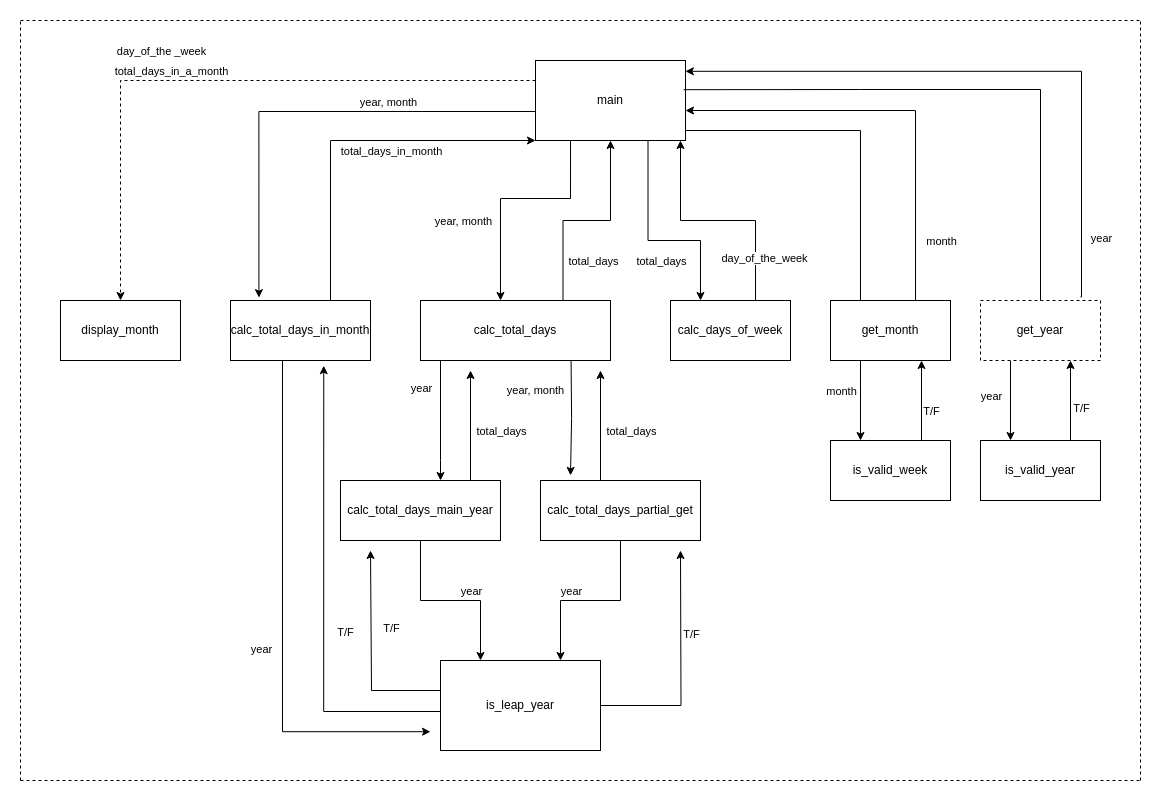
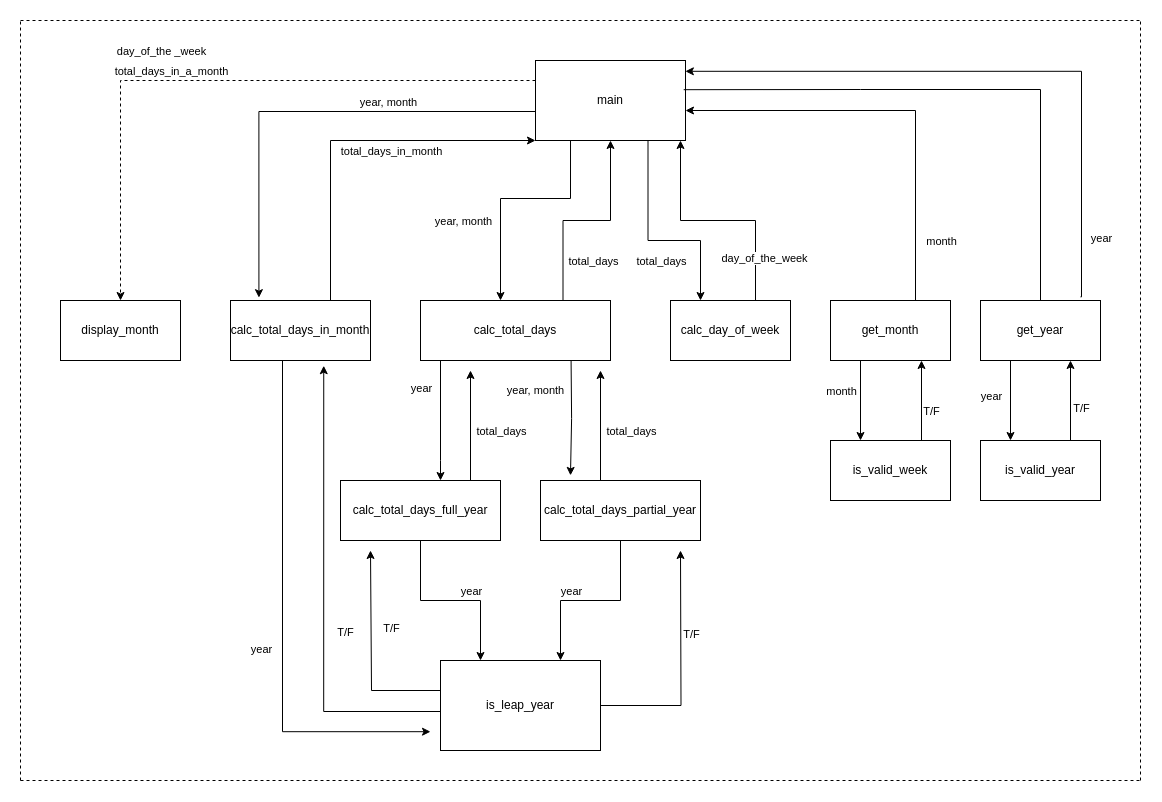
edge "main" -- "get_month": removed
node "calc_days_of_week": label "calc_days_of_week" -> "calc_day_of_week"
node "get_year": style dashed -> solid
node "calc_total_days_main_year": label "calc_total_days_main_year" -> "calc_total_days_full_year"
node "calc_total_days_partial_get": label "calc_total_days_partial_get" -> "calc_total_days_partial_year"
